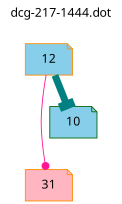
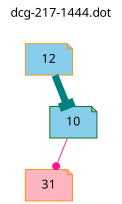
edge "12" -> "31": now "10" -> "31"
